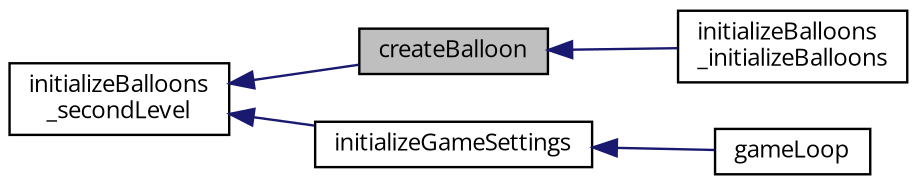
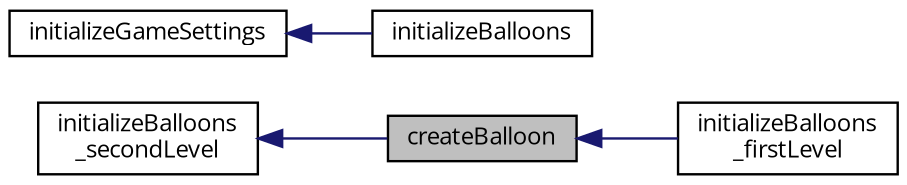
node "initializeBalloons _initializeBalloons": label "initializeBalloons _initializeBalloons" -> "initializeBalloons _firstLevel"
edge "initializeGameSettings" -> "initializeBalloons _secondLevel": removed
node "gameLoop": label "gameLoop" -> "initializeBalloons"
